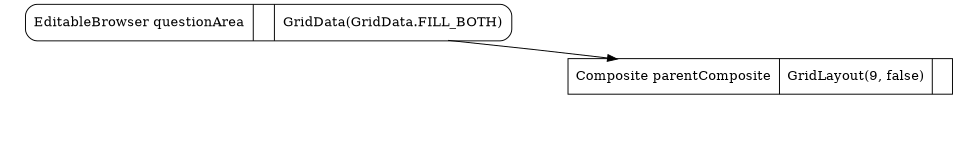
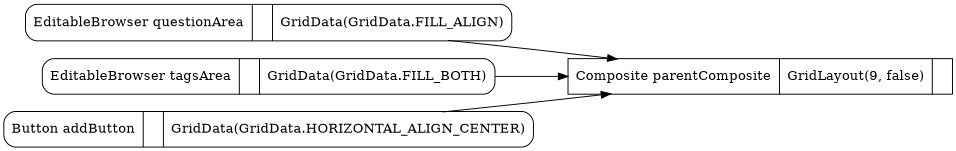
node "EditableBrowser questionArea": text "GridData(GridData.FILL_BOTH)" -> "GridData(GridData.FILL_ALIGN)"
node "EditableBrowser tagsArea": added
node "Button addButton": added
